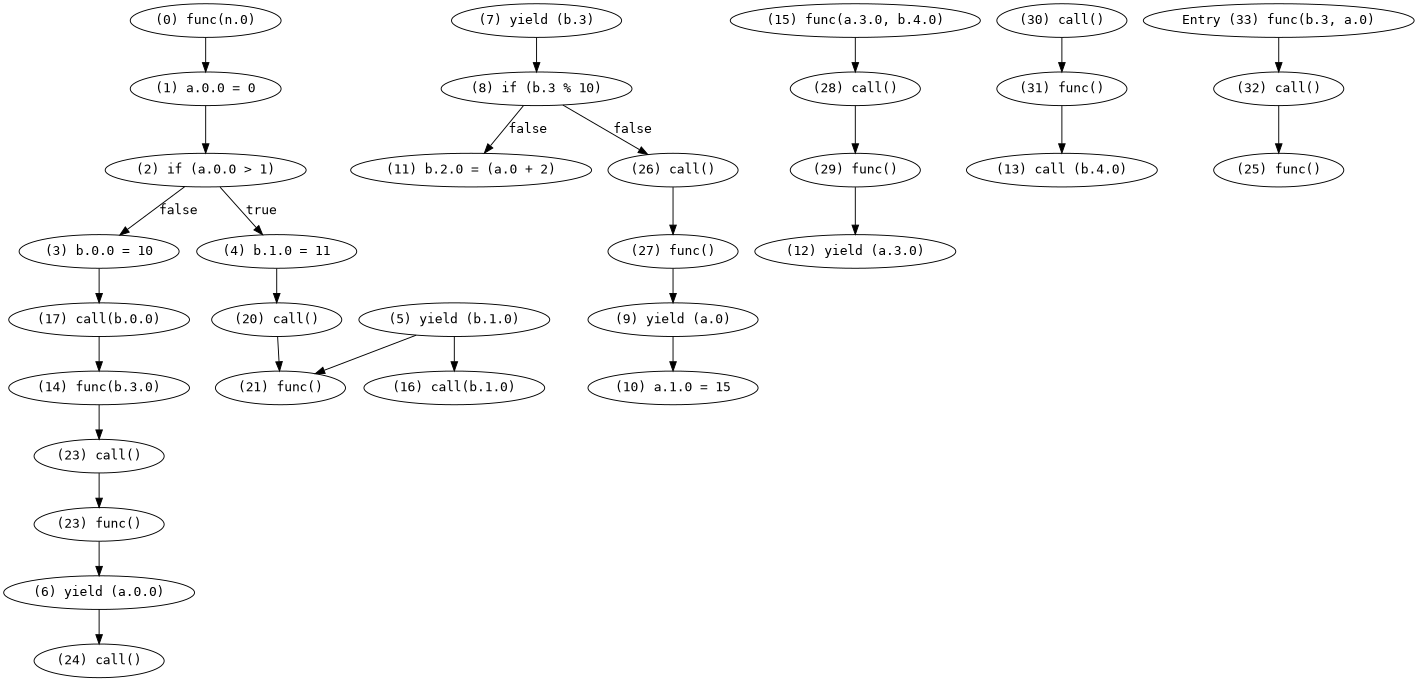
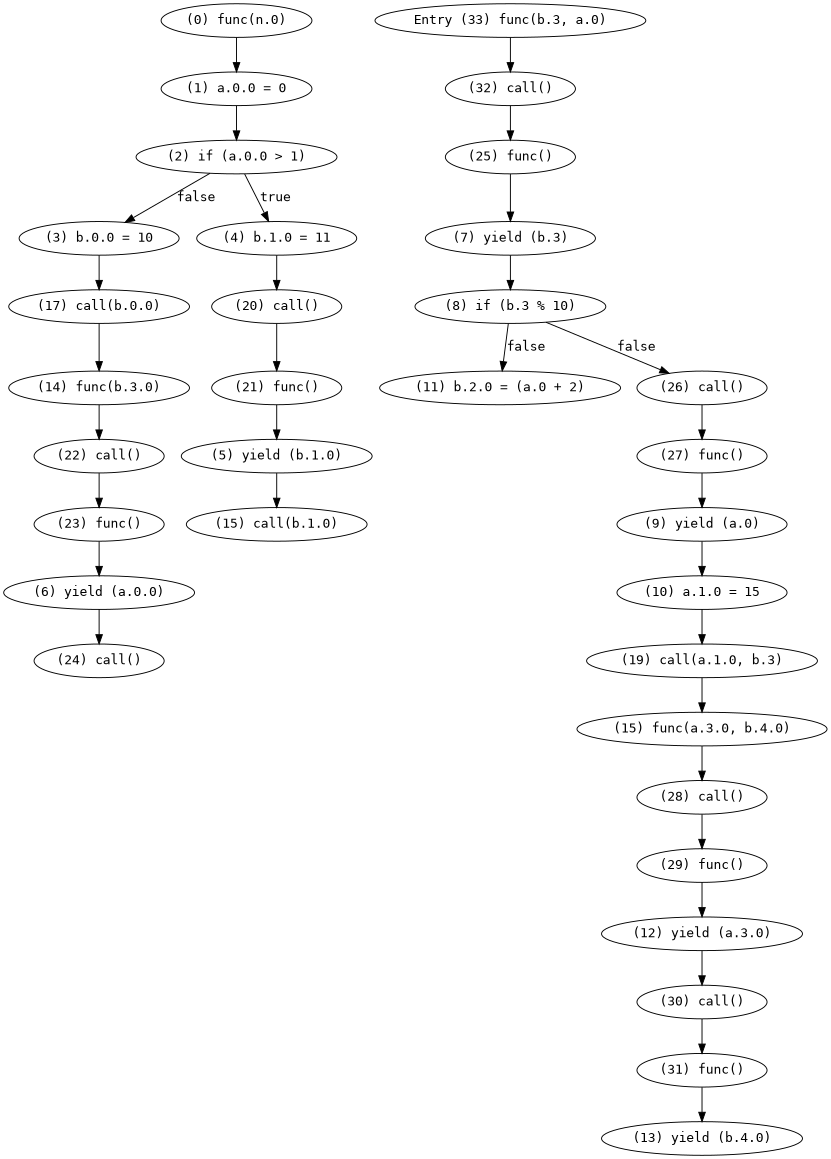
node "(13) call (b.4.0)": label "(13) call (b.4.0)" -> "(13) yield (b.4.0)"
edge "(25) func()" -> "(7) yield (b.3)": added
edge "(5) yield (b.1.0)" -> "(21) func()": reversed
node "(16) call(b.1.0)": label "(16) call(b.1.0)" -> "(15) call(b.1.0)"
node "(23) call()": label "(23) call()" -> "(22) call()"
node "(19) call(a.1.0, b.3)": added
edge "(12) yield (a.3.0)" -> "(30) call()": added
